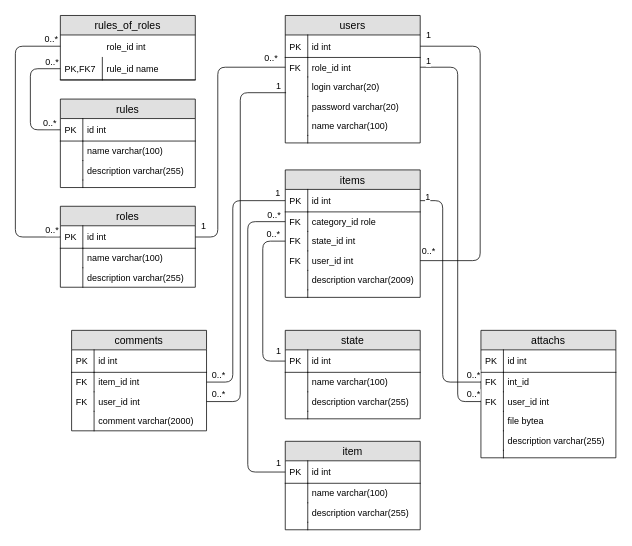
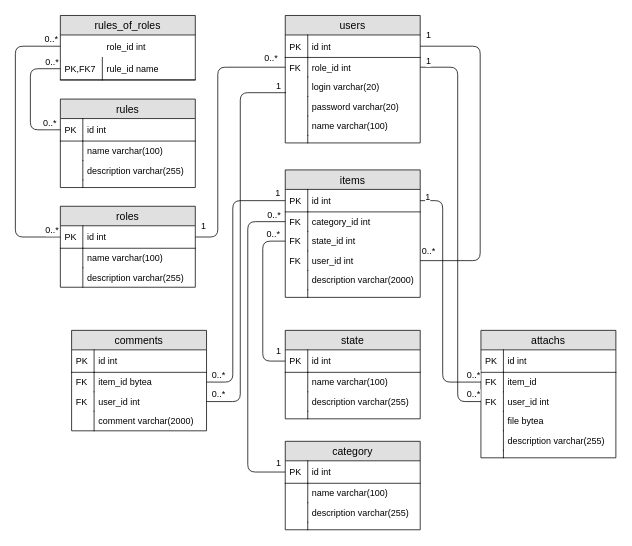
node "category_id role": label "category_id role" -> "category_id int"
node "description varchar(2009)": label "description varchar(2009)" -> "description varchar(2000)"
node "item_id int": label "item_id int" -> "item_id bytea"
node "int_id": label "int_id" -> "item_id"
node "item": label "item" -> "category"
